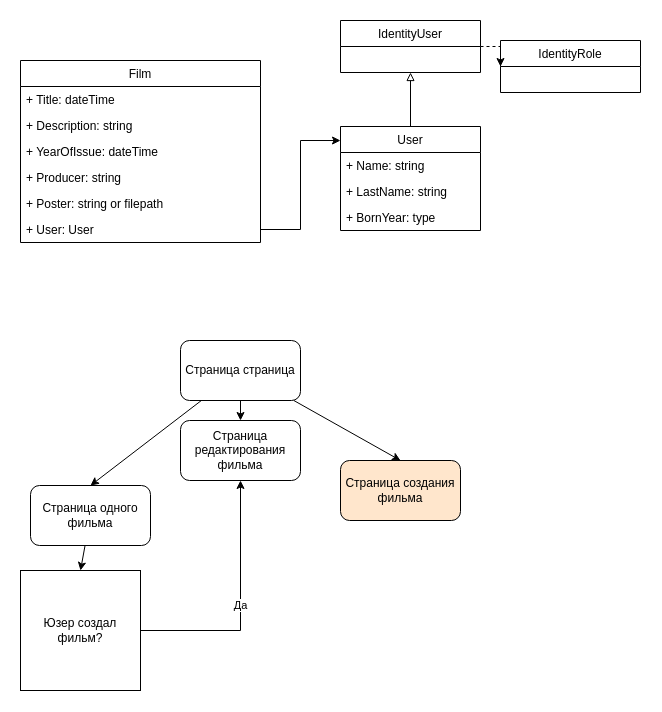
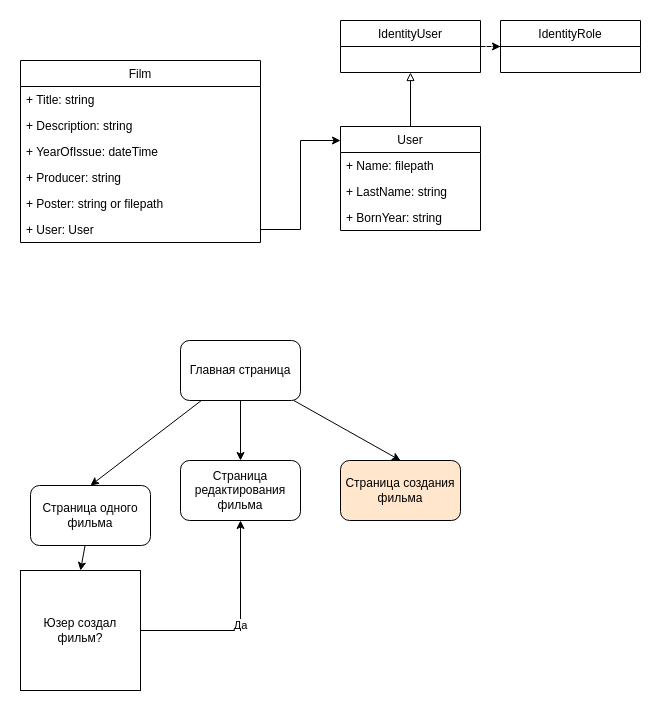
node "IdentityRole": moved (571, 67) -> (571, 47)
node "+ Title: dateTime": label "+ Title: dateTime" -> "+ Title: string"
node "+ Name: string": label "+ Name: string" -> "+ Name: filepath"
node "+ BornYear: type": label "+ BornYear: type" -> "+ BornYear: string"
node "Страница страница": label "Страница страница" -> "Главная страница"
node "Страница редактирования фильма": moved (241, 451) -> (241, 491)
